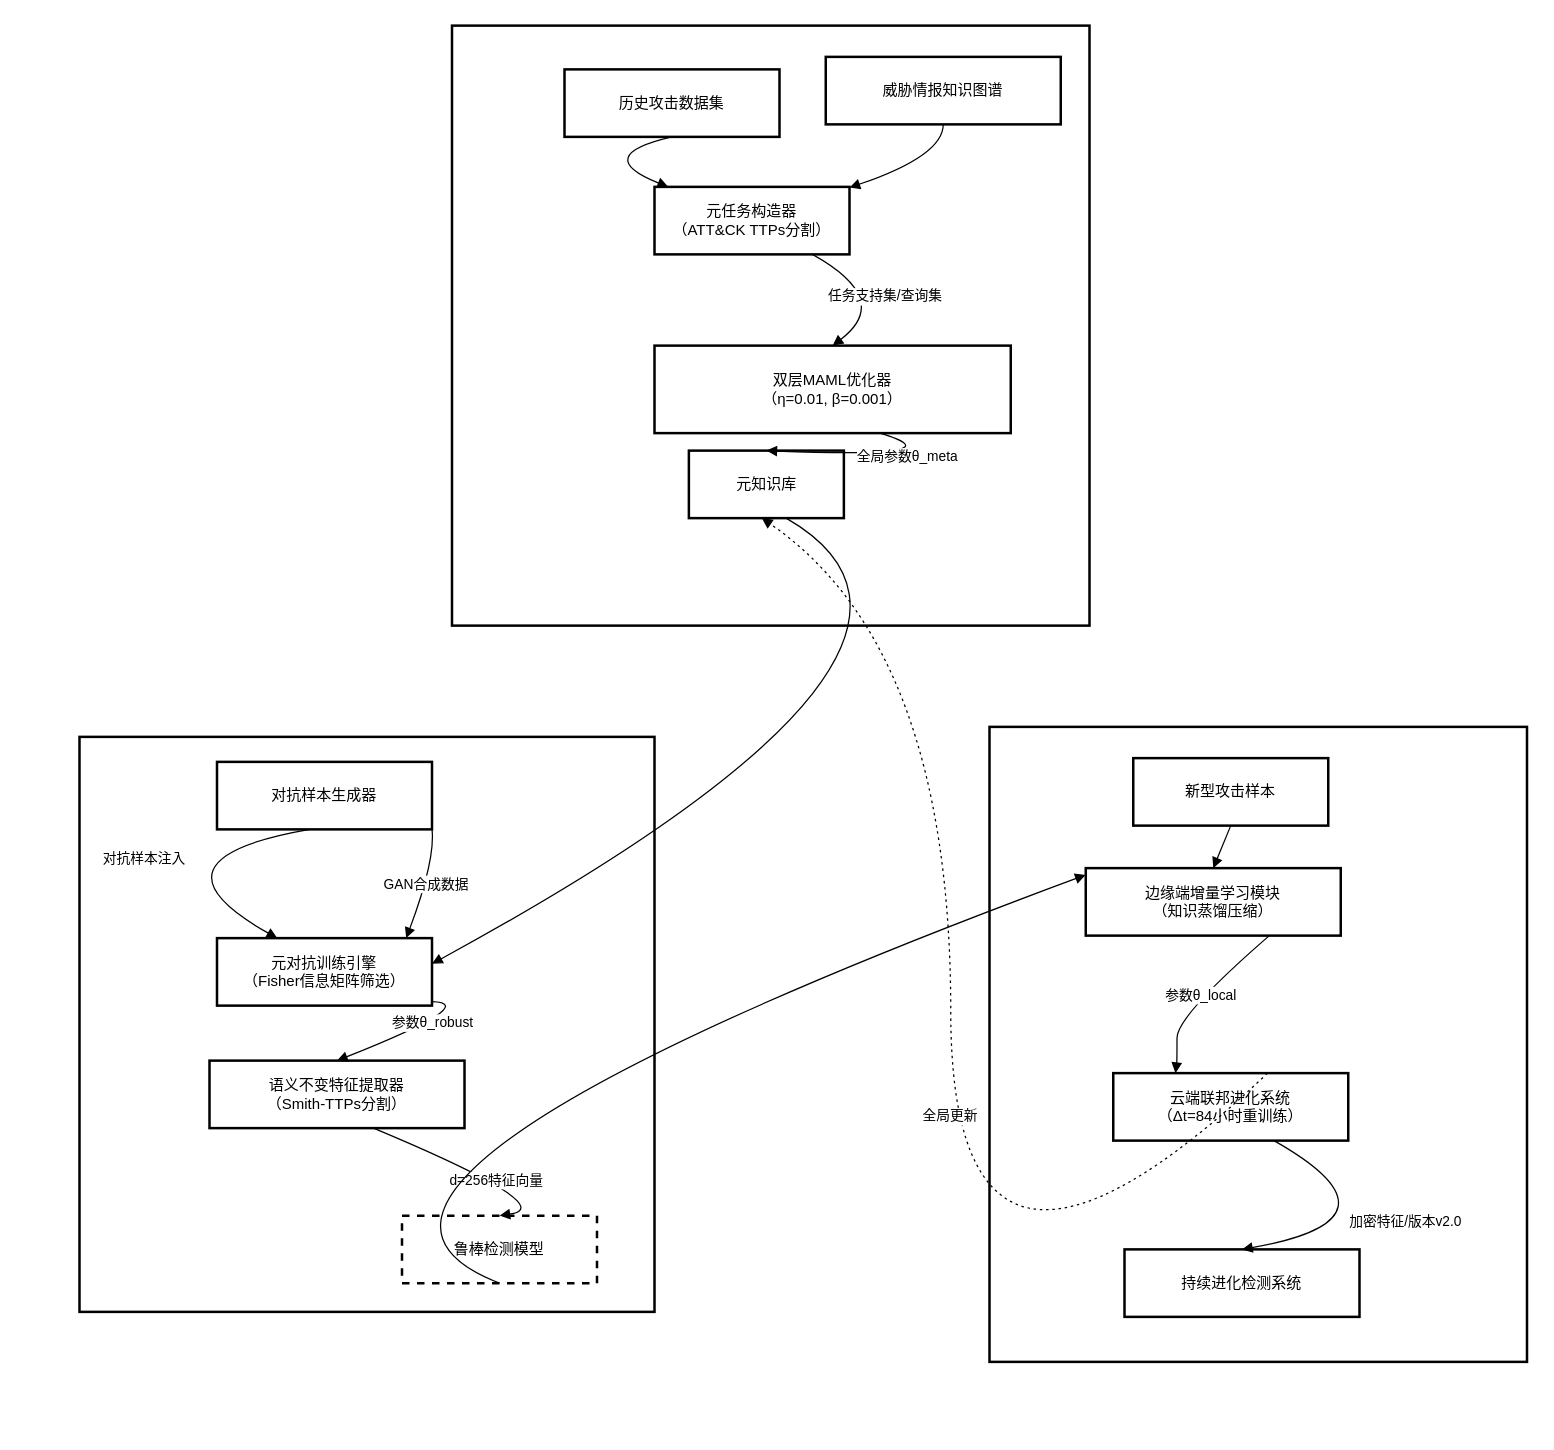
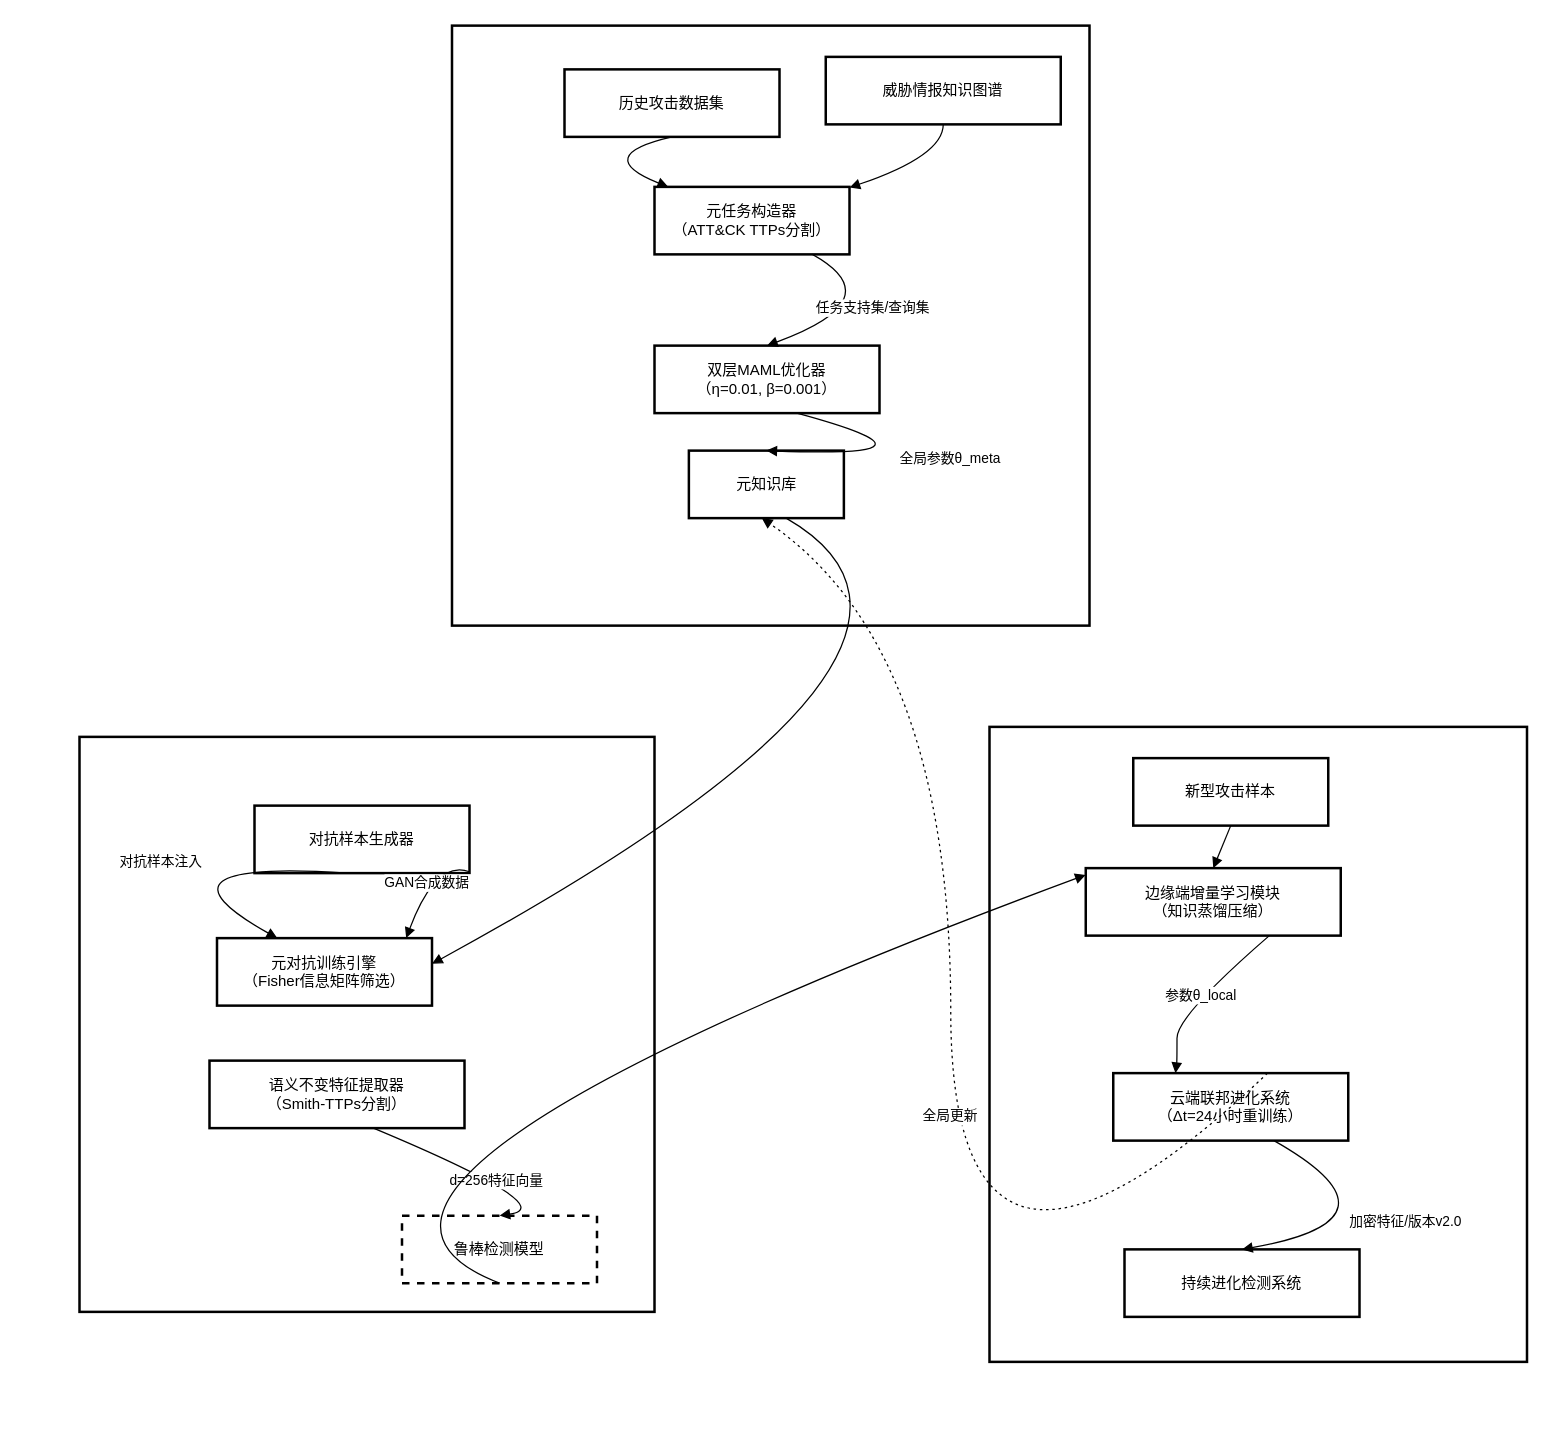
node "双层MAML优化器 （η=0.01, β=0.001）": size 356x88 -> 225x68
node "对抗样本生成器": moved (324, 796) -> (362, 839)
edge "元对抗训练引擎 （Fisher信息矩阵筛选）" -> "语义不变特征提取器 （Smith-TTPs分割）": removed, label "参数θ_robust"
node "云端联邦进化系统 （Δt=84小时重训练）": label "云端联邦进化系统 （Δt=84小时重训练）" -> "云端联邦进化系统 （Δt=24小时重训练）"
